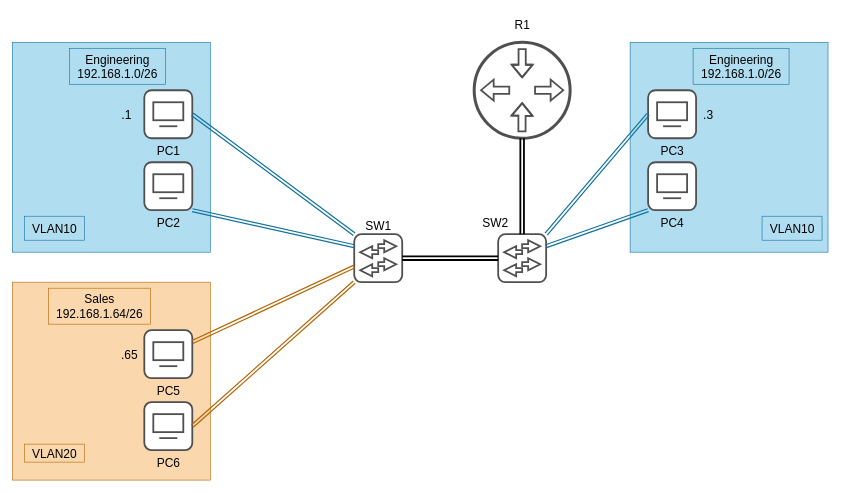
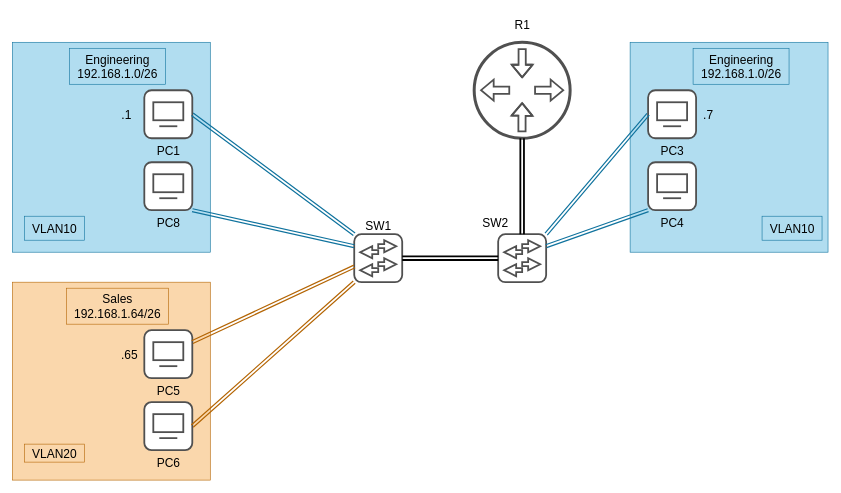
node ".3": label ".3" -> ".7"
node "PC2": label "PC2" -> "PC8"
node "Sales 192.168.1.64/26": moved (99, 306) -> (117, 306)
